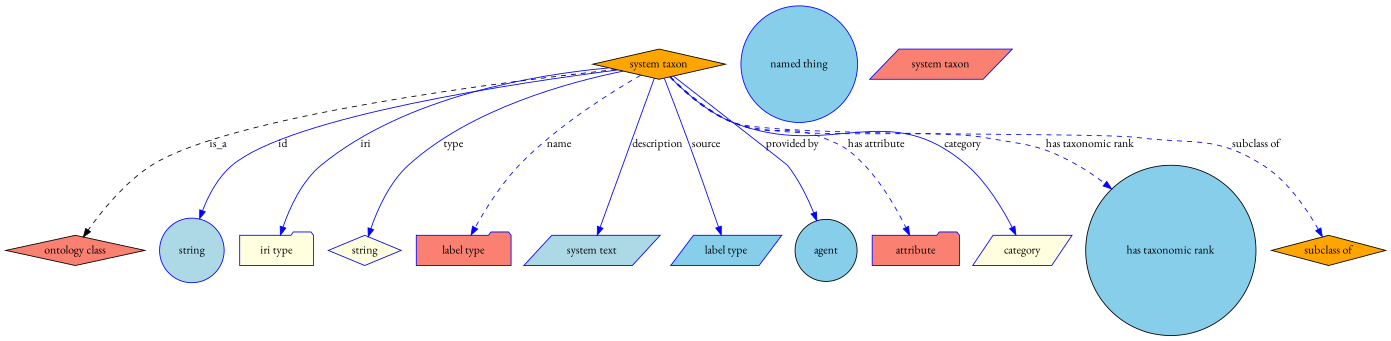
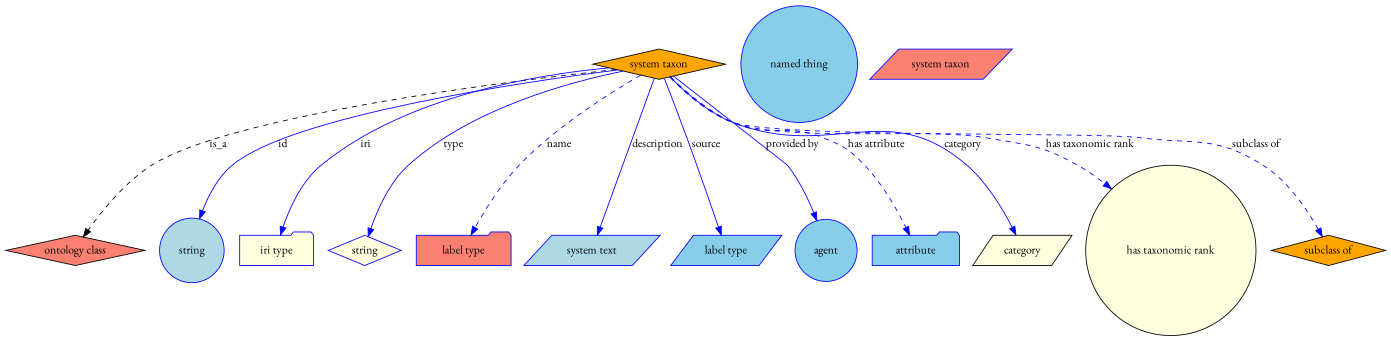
node "agent": color black -> blue
node "attribute": fillcolor salmon -> skyblue
node "category": color blue -> black
node "has taxonomic rank": fillcolor skyblue -> lightyellow
